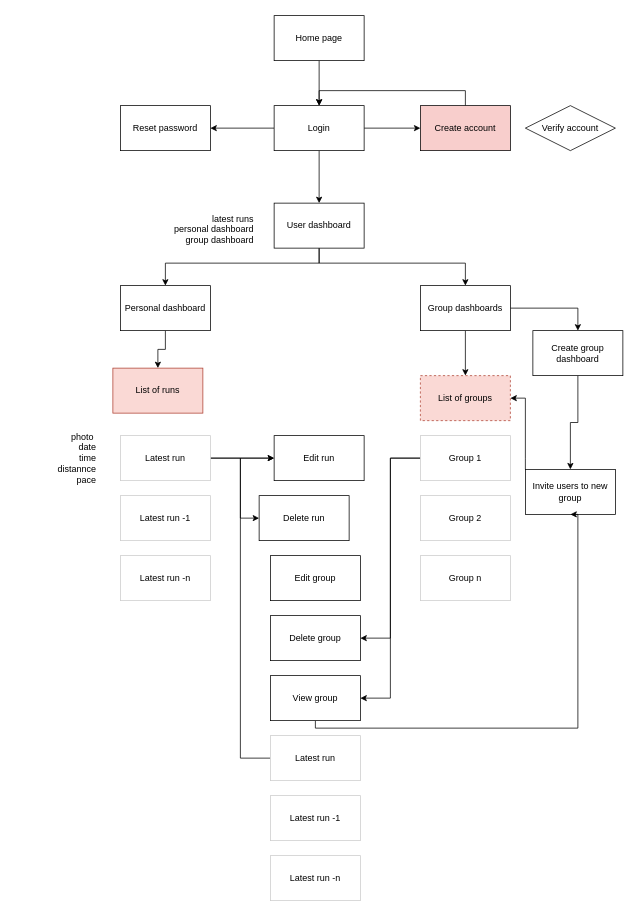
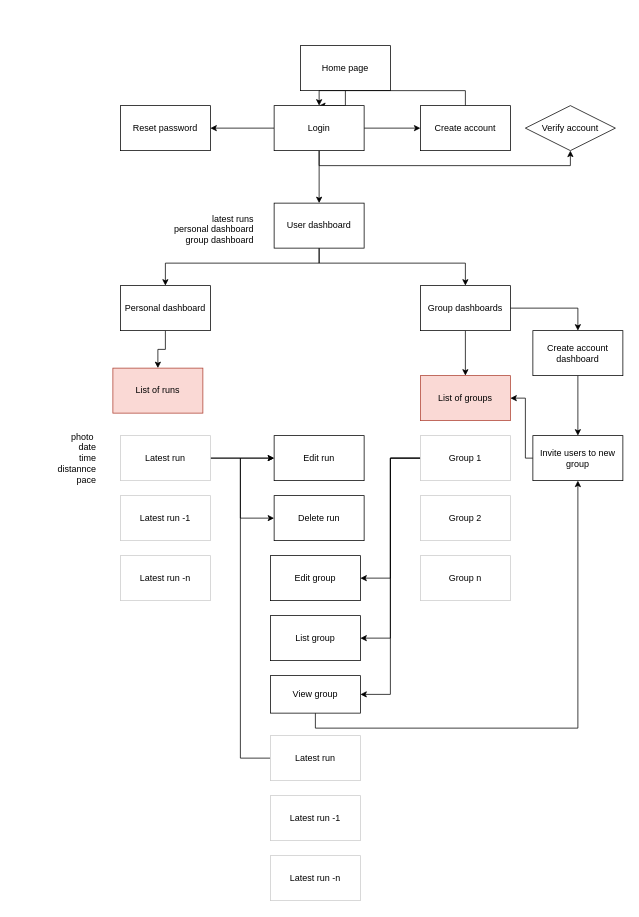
node "Home page": moved (319, 38) -> (345, 68)
node "Create account": fillcolor #f8cecc -> #ffffff
edge "Login" -> "Verify account": added
node "Create group dashboard": label "Create group dashboard" -> "Create account dashboard"
node "List of groups": style dashed -> solid
node "Invite users to new group": moved (570, 492) -> (578, 458)
node "Delete run": moved (304, 518) -> (319, 518)
edge "Group 1" -> "Edit group": added
node "Delete group": label "Delete group" -> "List group"
node "View group": size 90x45 -> 90x38
